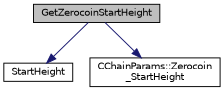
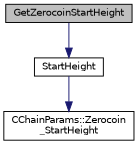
edge "GetZerocoinStartHeight" -> "CChainParams::Zerocoin _StartHeight": now "StartHeight" -> "CChainParams::Zerocoin _StartHeight"
